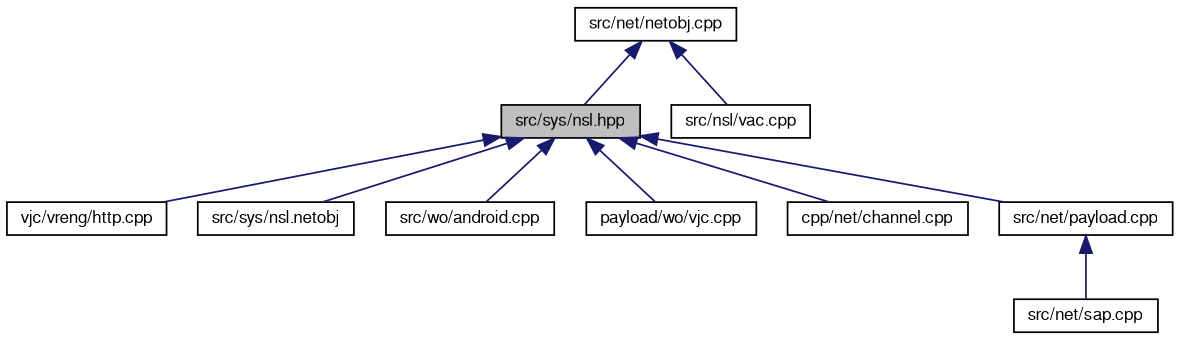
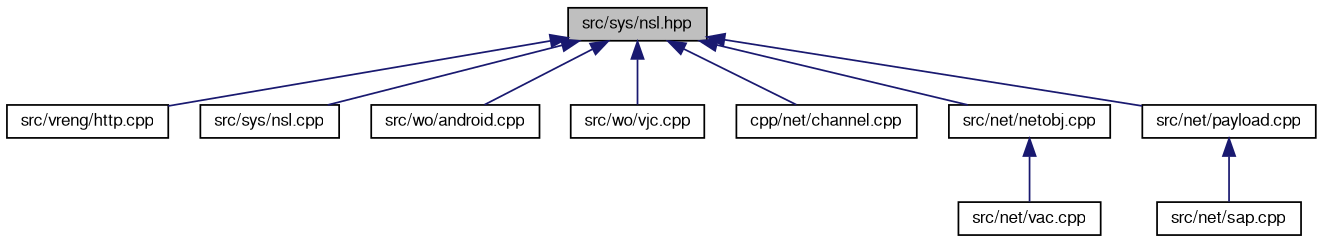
edge "src/sys/nsl.hpp" -> "src/net/netobj.cpp": reversed
node "src/nsl/vac.cpp": label "src/nsl/vac.cpp" -> "src/net/vac.cpp"
node "vjc/vreng/http.cpp": label "vjc/vreng/http.cpp" -> "src/vreng/http.cpp"
node "src/sys/nsl.netobj": label "src/sys/nsl.netobj" -> "src/sys/nsl.cpp"
node "payload/wo/vjc.cpp": label "payload/wo/vjc.cpp" -> "src/wo/vjc.cpp"
